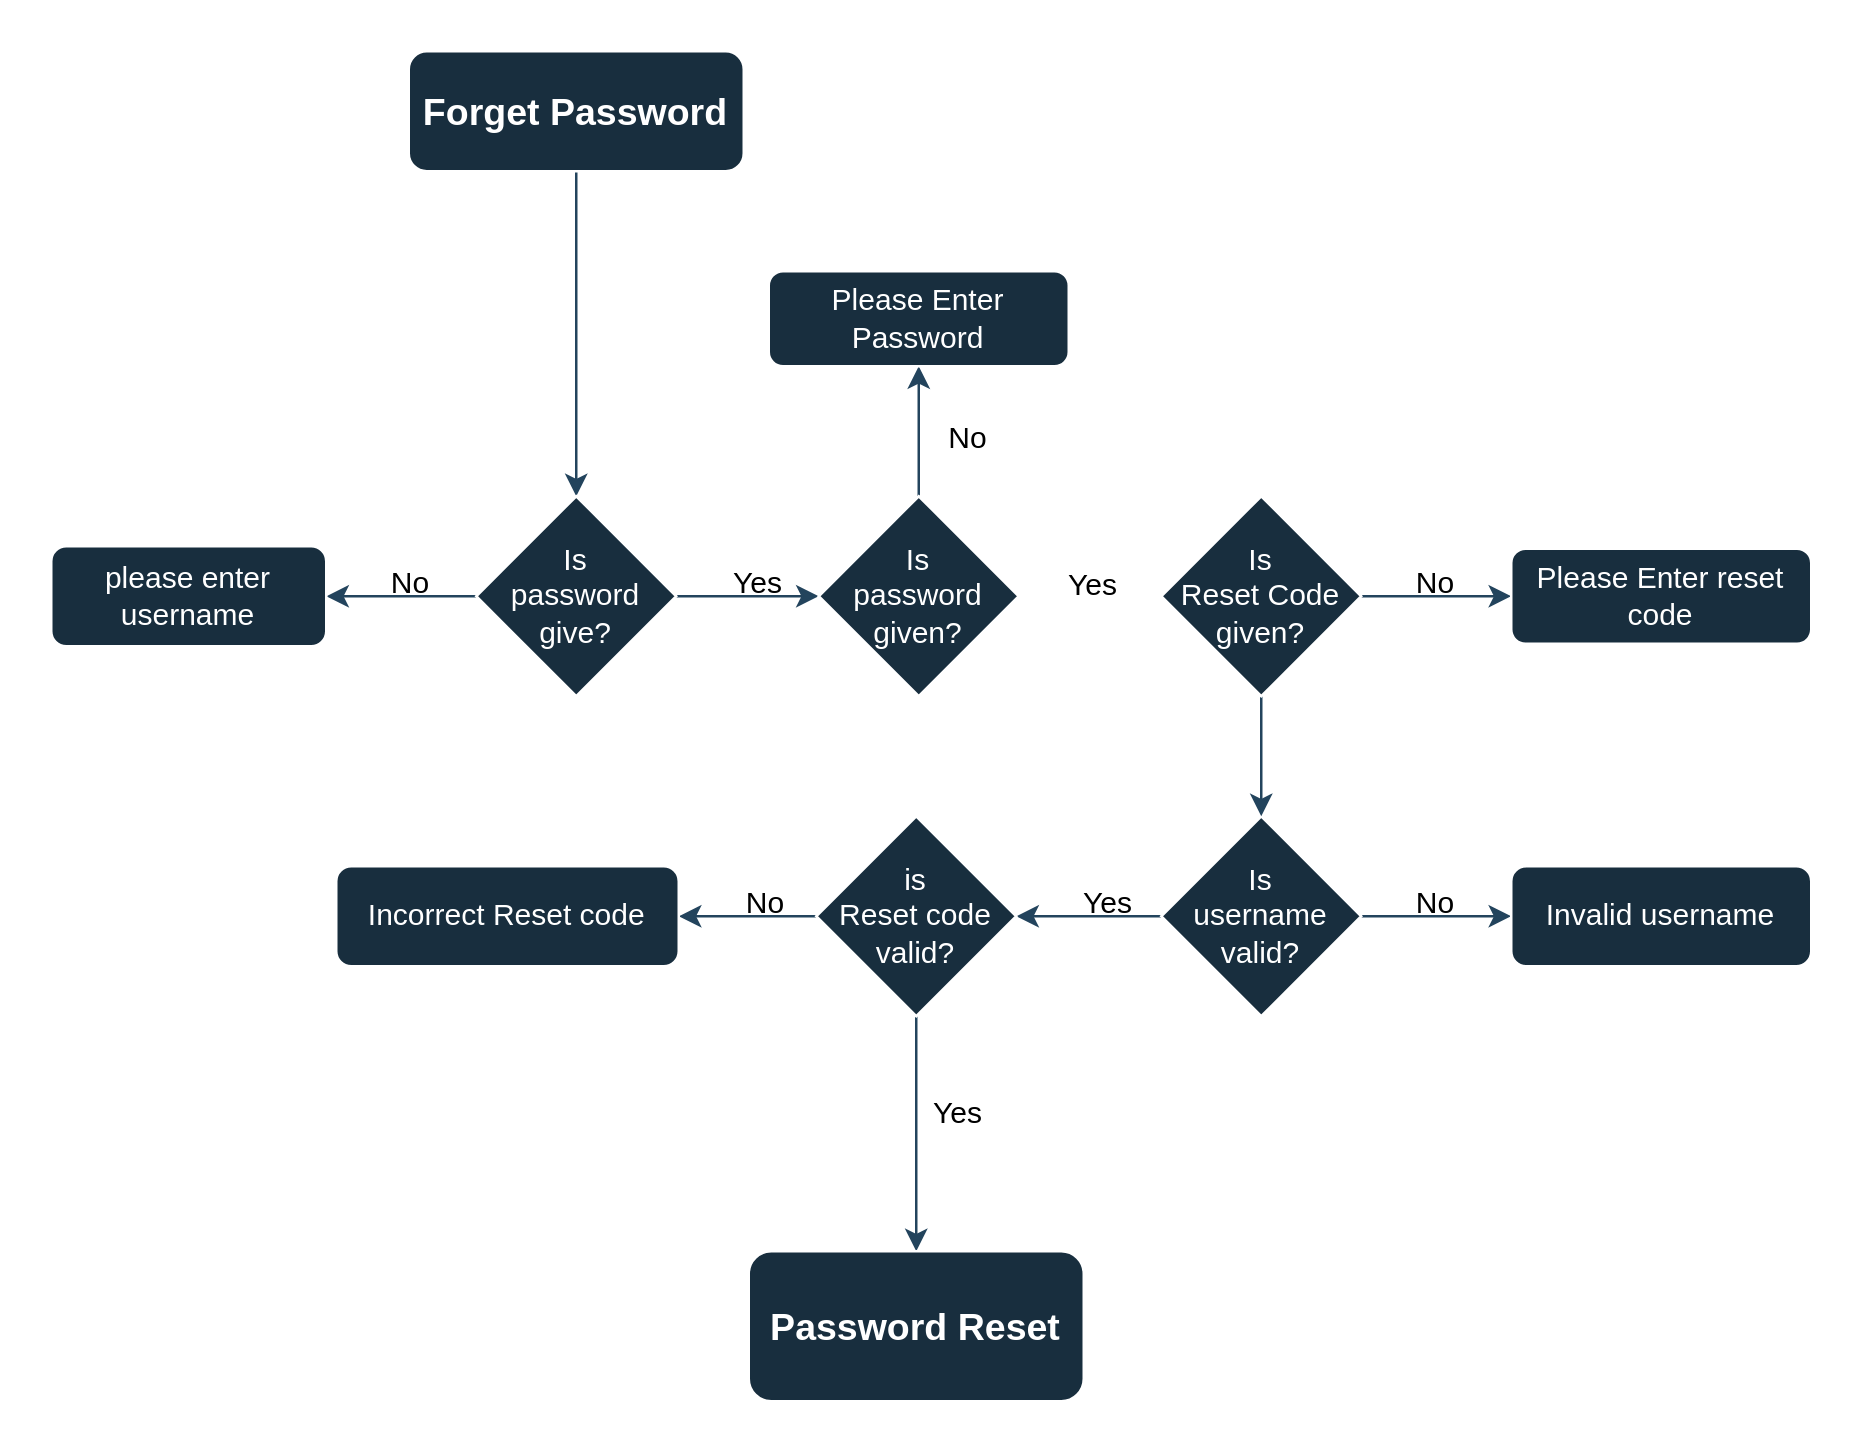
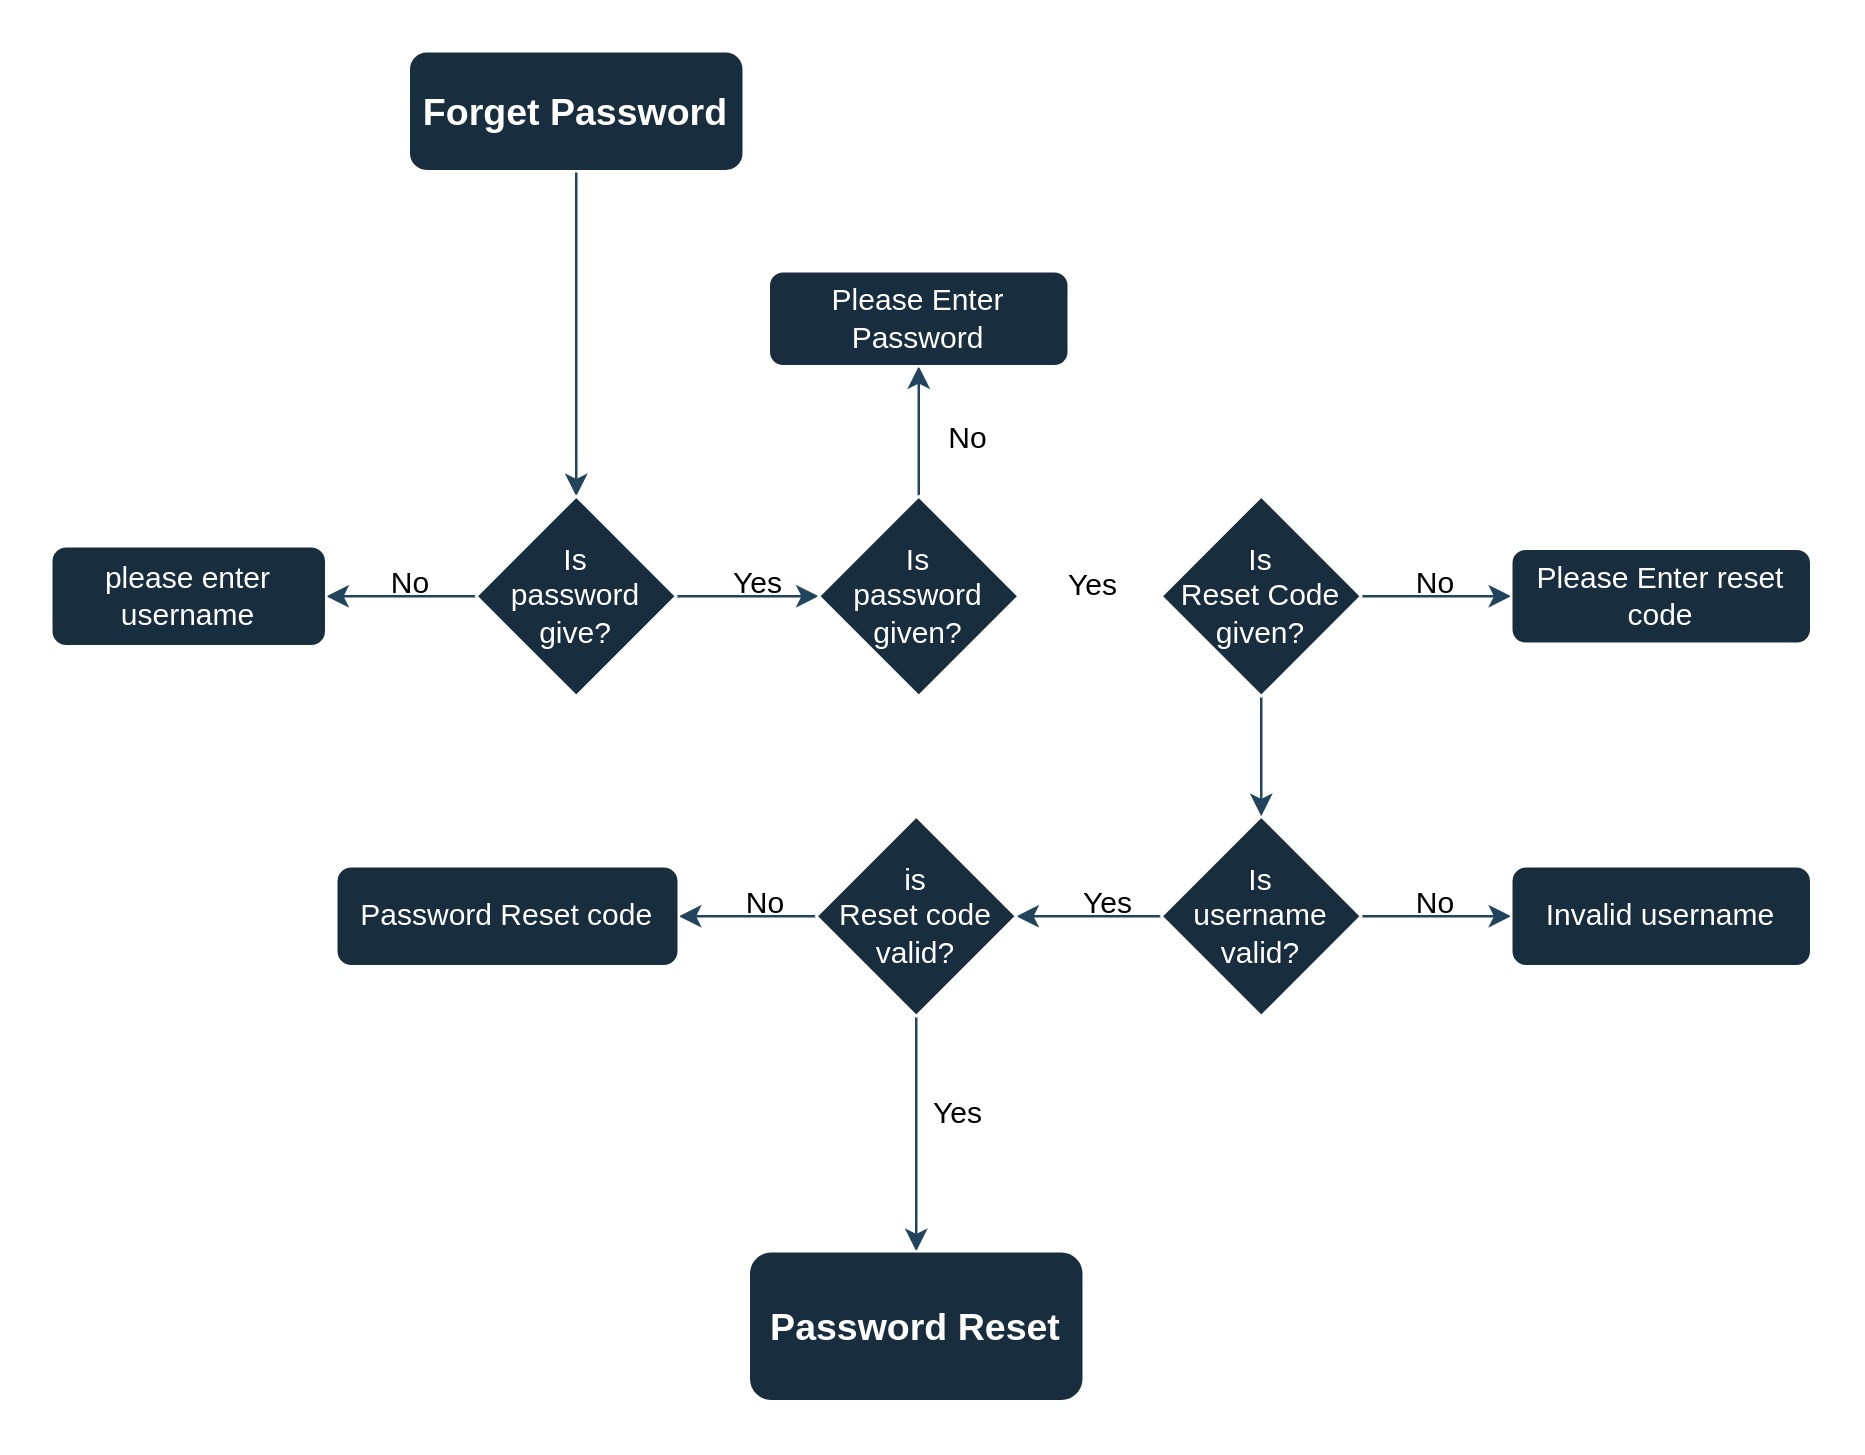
node "Incorrect Reset code": label "Incorrect Reset code" -> "Password Reset code"
